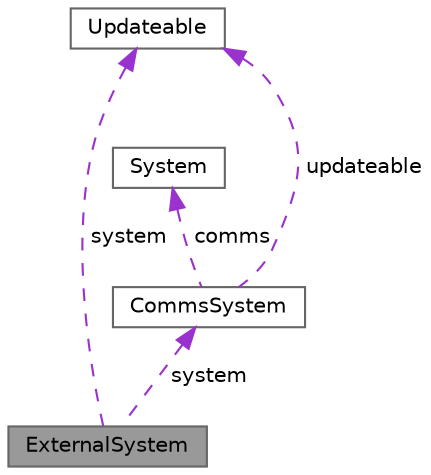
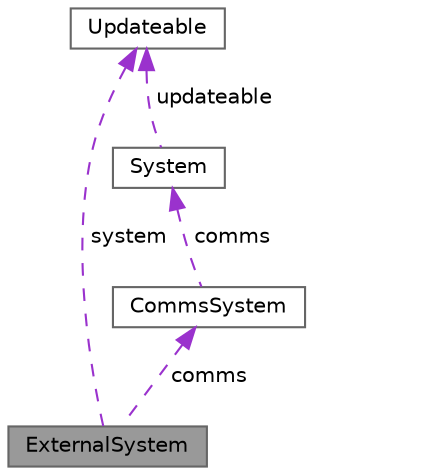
edge "CommsSystem" -> "Updateable": now "System" -> "Updateable"
edge "ExternalSystem" -> "CommsSystem": label " system" -> " comms"
